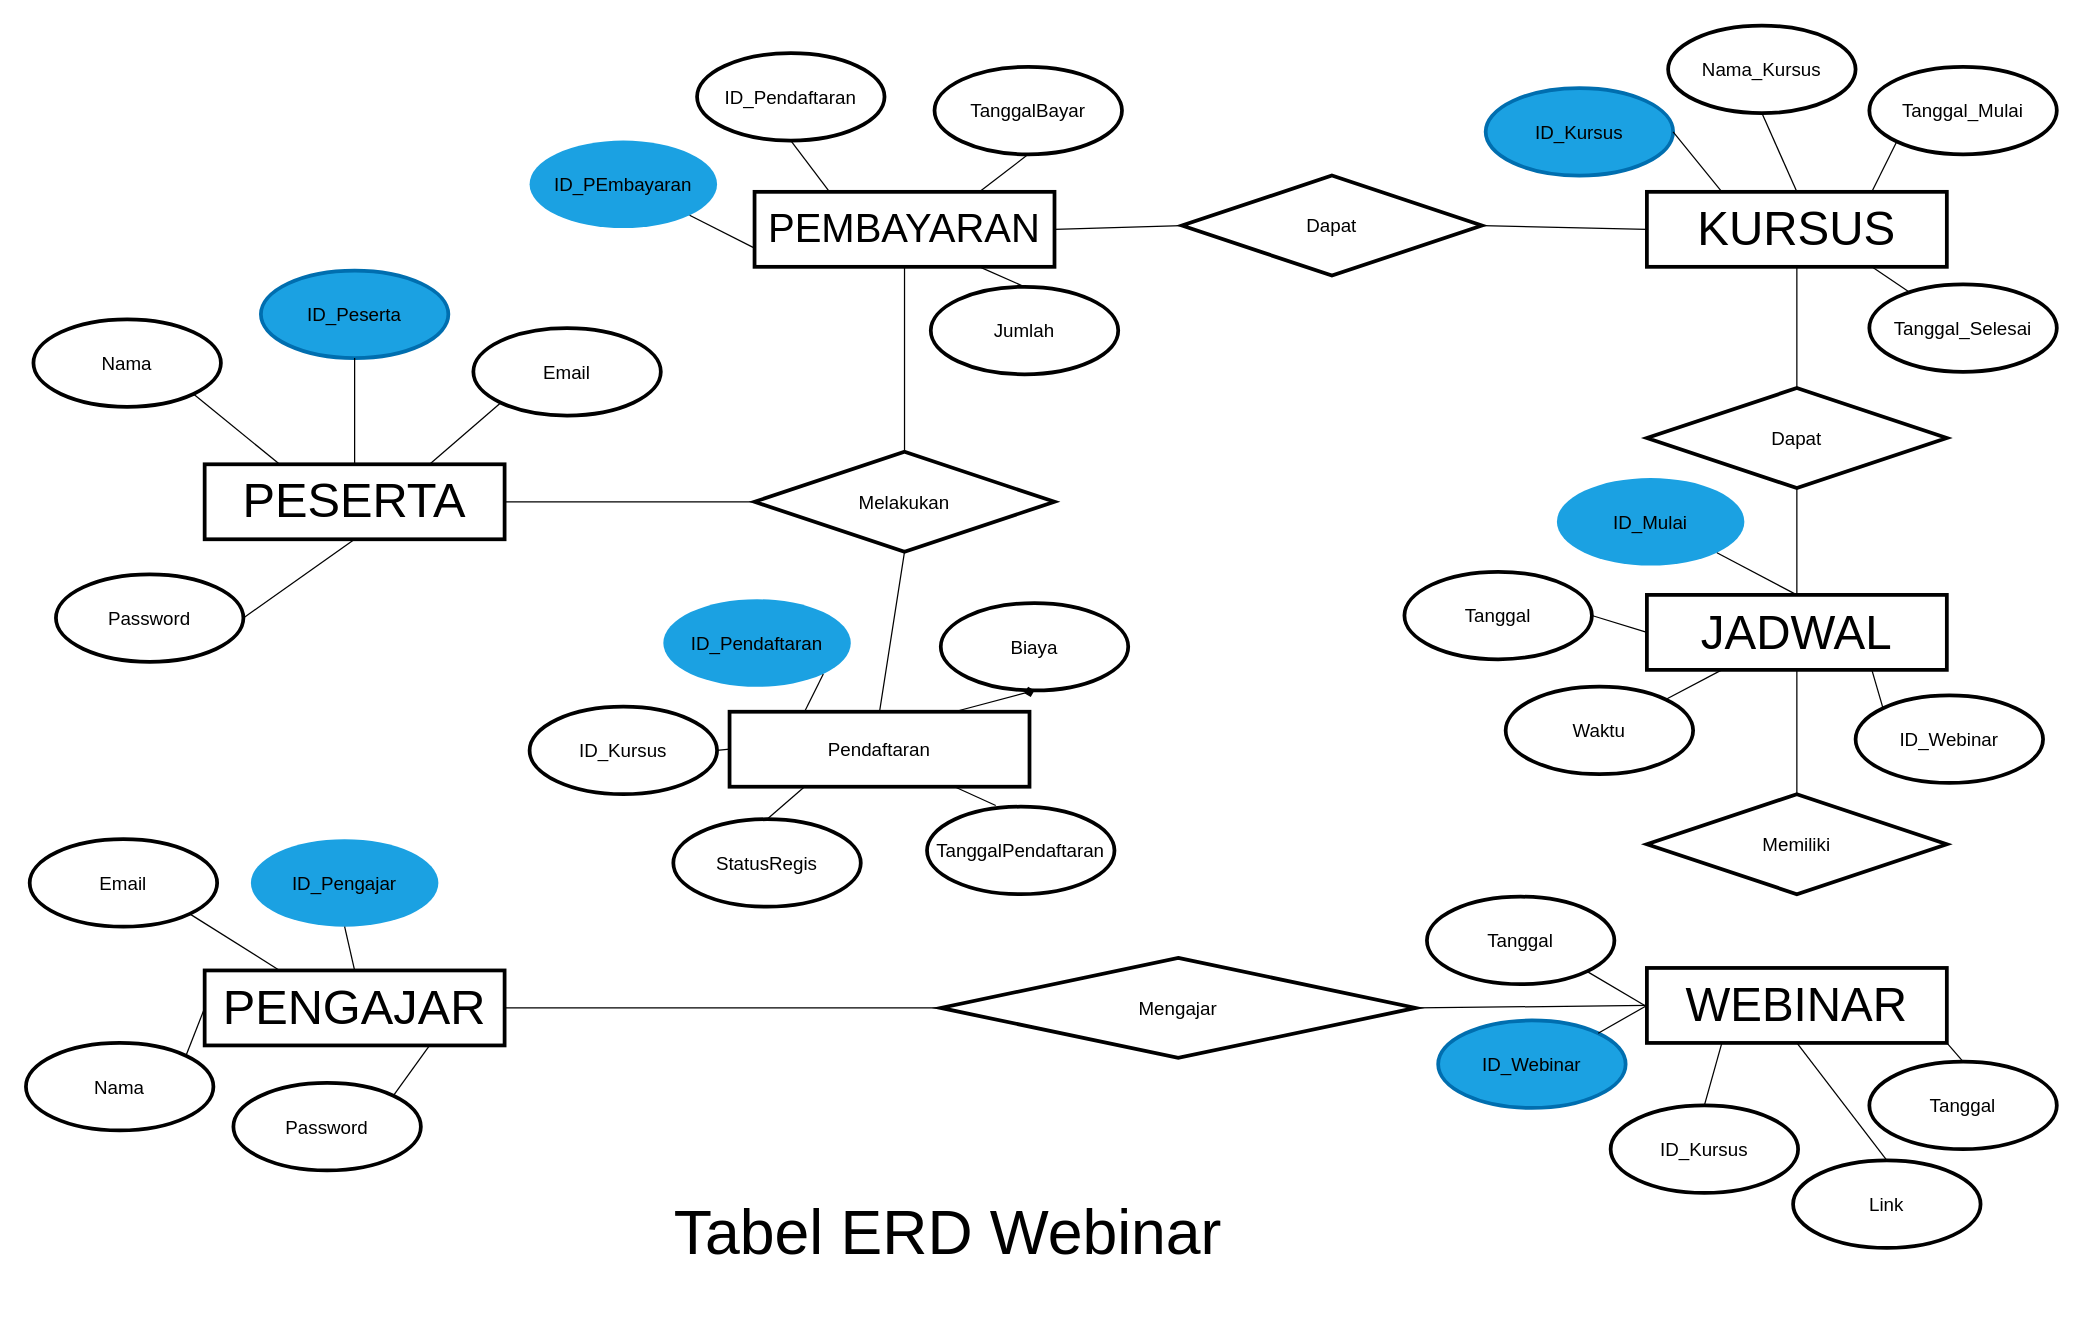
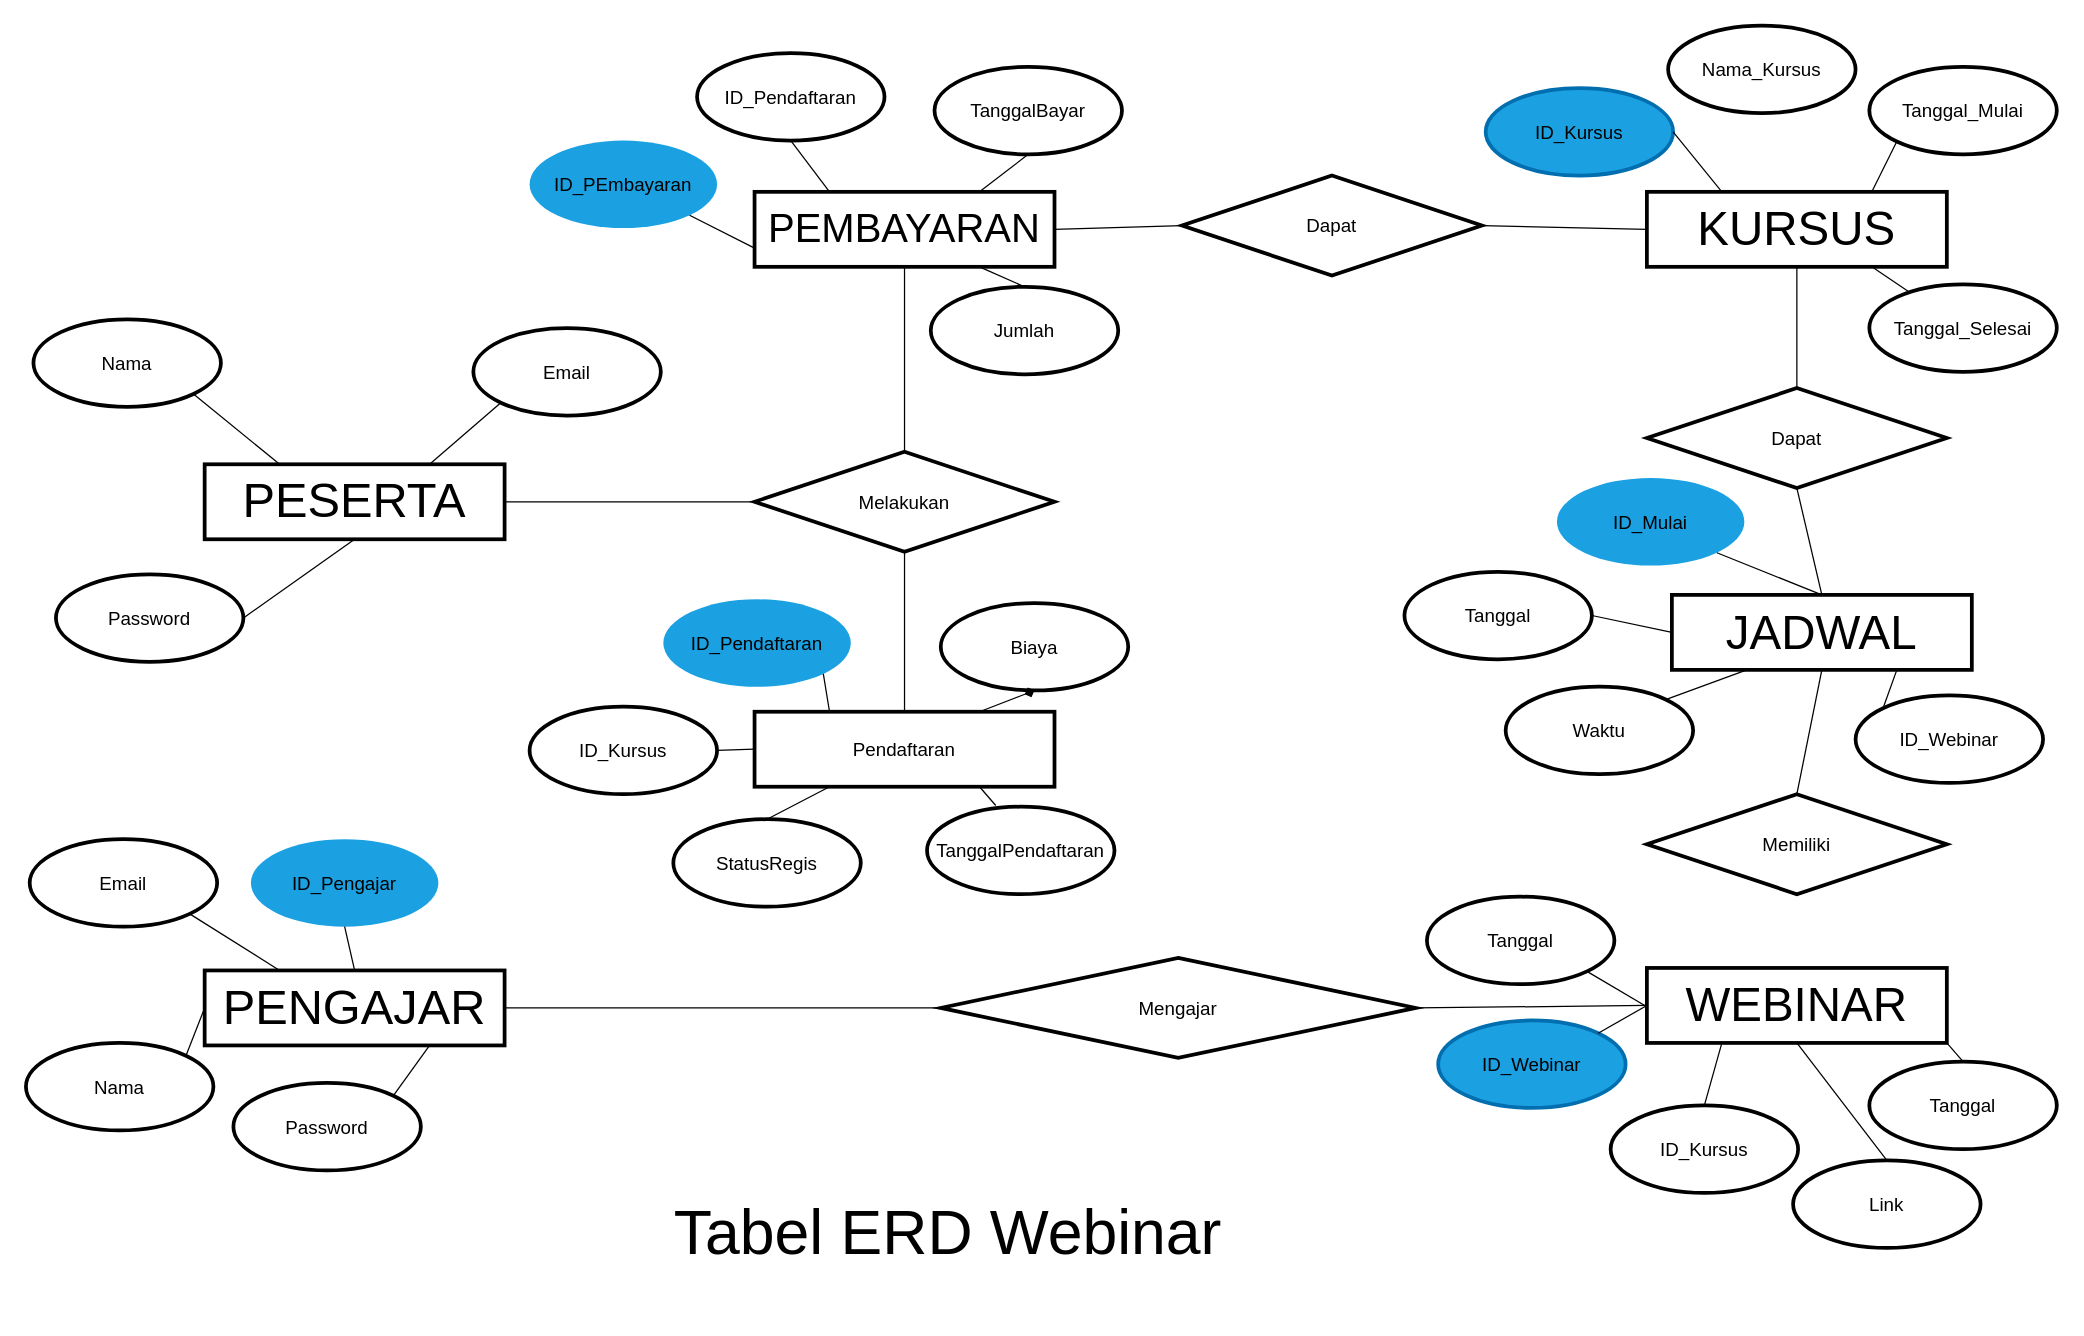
edge "Nama_Kursus" -- "KURSUS": removed
node "ID_Peserta": removed
edge "ID_Peserta" -- "PESERTA": removed
node "JADWAL": moved (1797, 633) -> (1822, 633)
node "Pendaftaran": moved (879, 749) -> (904, 749)
